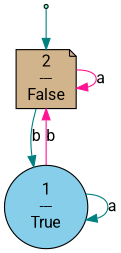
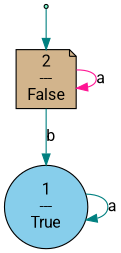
edge "1 --- True" -> "2 --- False": removed, label "b"
